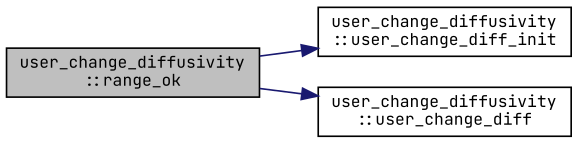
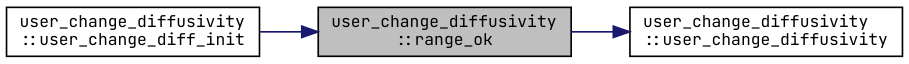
edge "user_change_diffusivity ::range_ok" -> "user_change_diffusivity ::user_change_diff_init": reversed
node "user_change_diffusivity ::user_change_diff": label "user_change_diffusivity ::user_change_diff" -> "user_change_diffusivity ::user_change_diffusivity"
